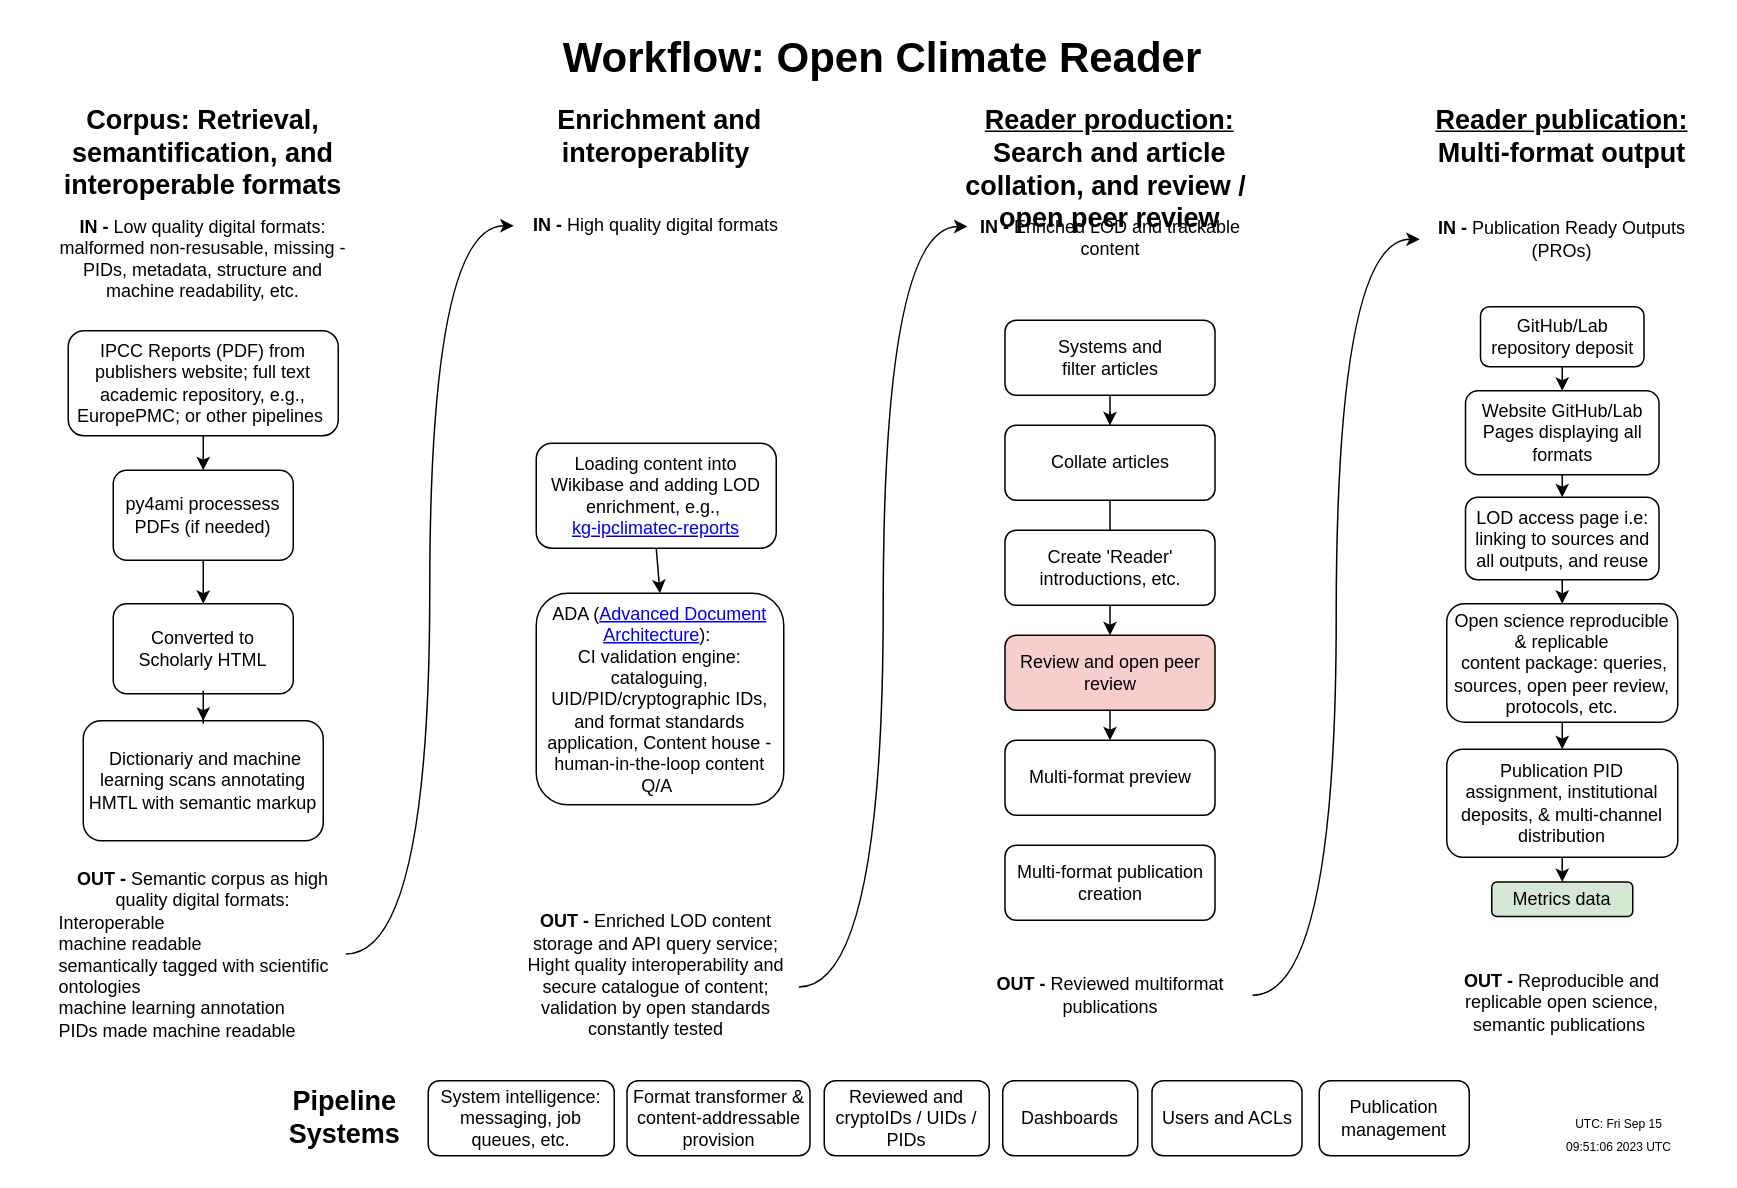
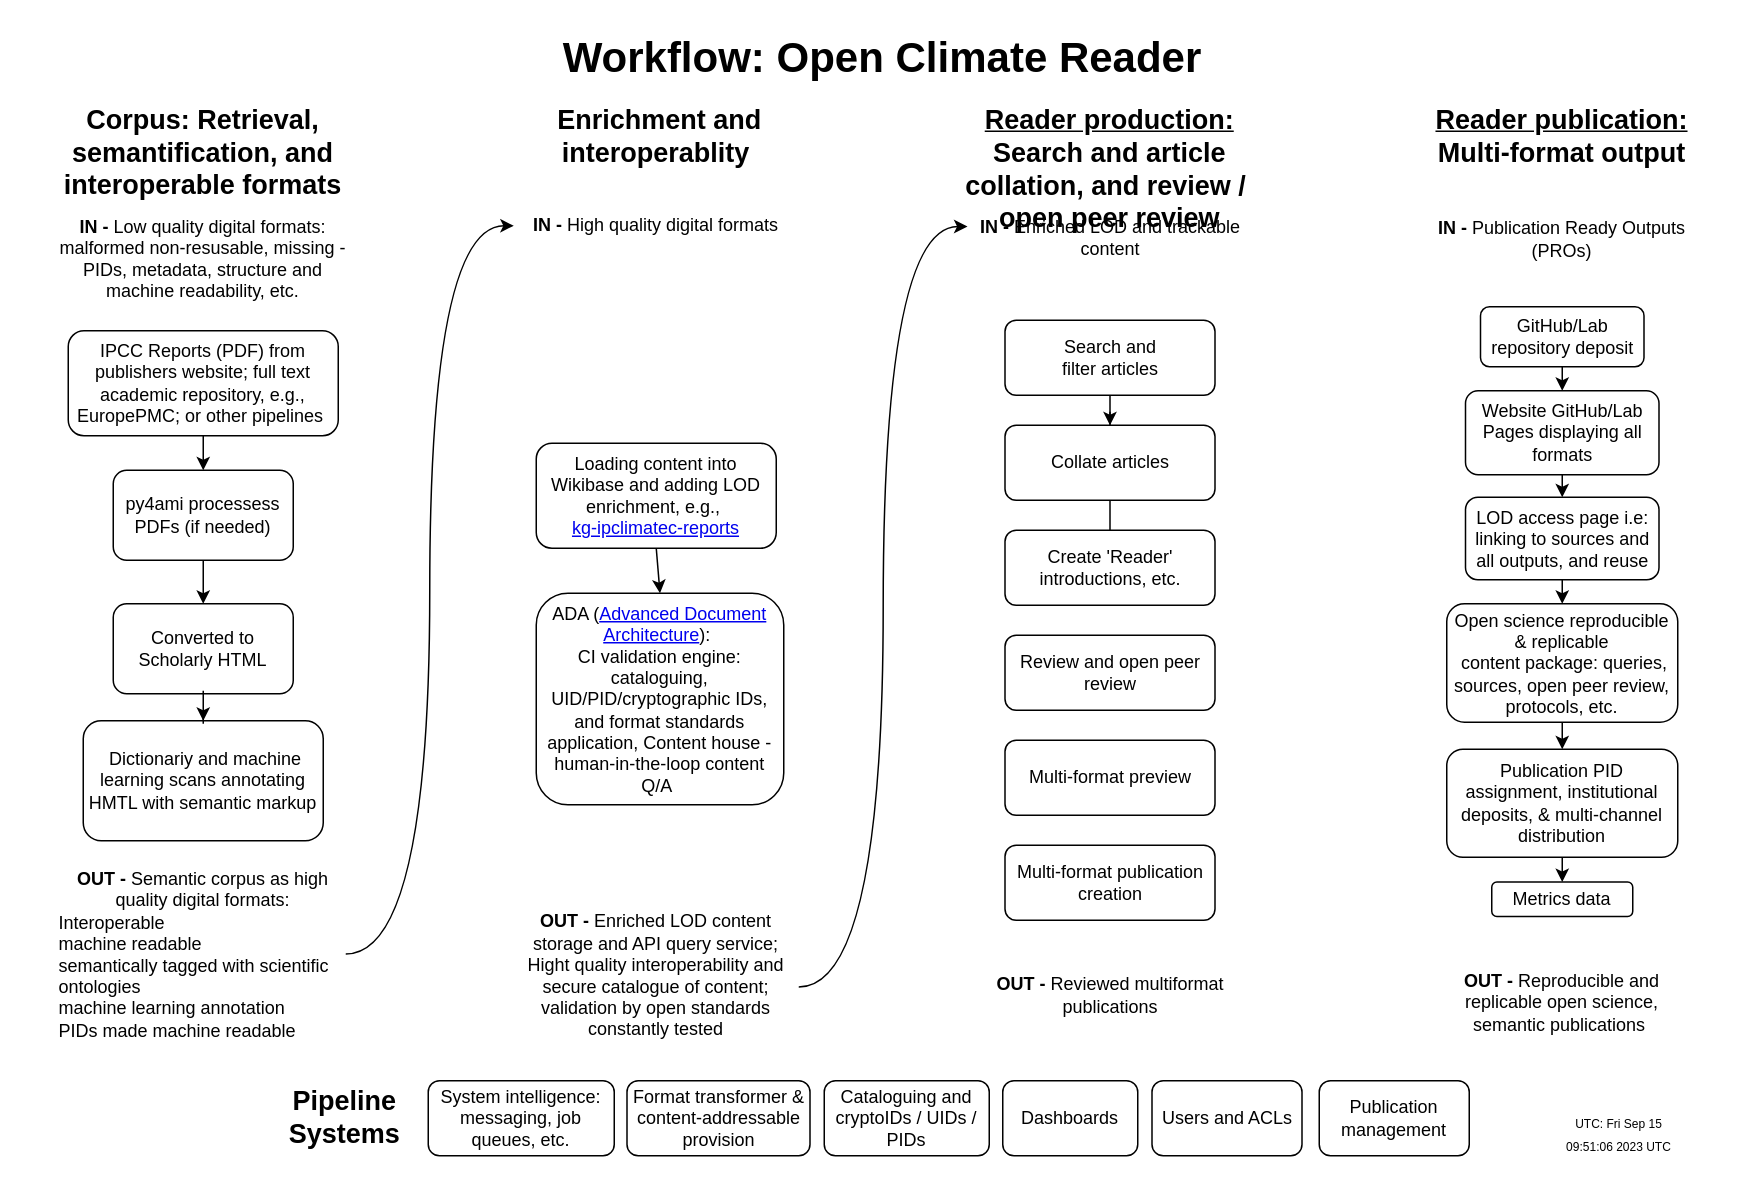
node "Systems andfilter articles": label "Systems andfilter articles" -> "Search andfilter articles"
edge "Create 'Reader' introductions, etc." -> "Review and open peer review": removed
edge "OUT - Reviewed multiformat publications" -> "IN - Publication Ready Outputs (PROs)": removed
node "Review and open peer review": fillcolor #f8cecc -> #ffffff
edge "Review and open peer review" -> "Multi-format preview": removed
node "Metrics data": fillcolor #d5e8d4 -> #ffffff
node "Reviewed and cryptoIDs / UIDs / PIDs": label "Reviewed and cryptoIDs / UIDs / PIDs" -> "Cataloguing and cryptoIDs / UIDs / PIDs"
